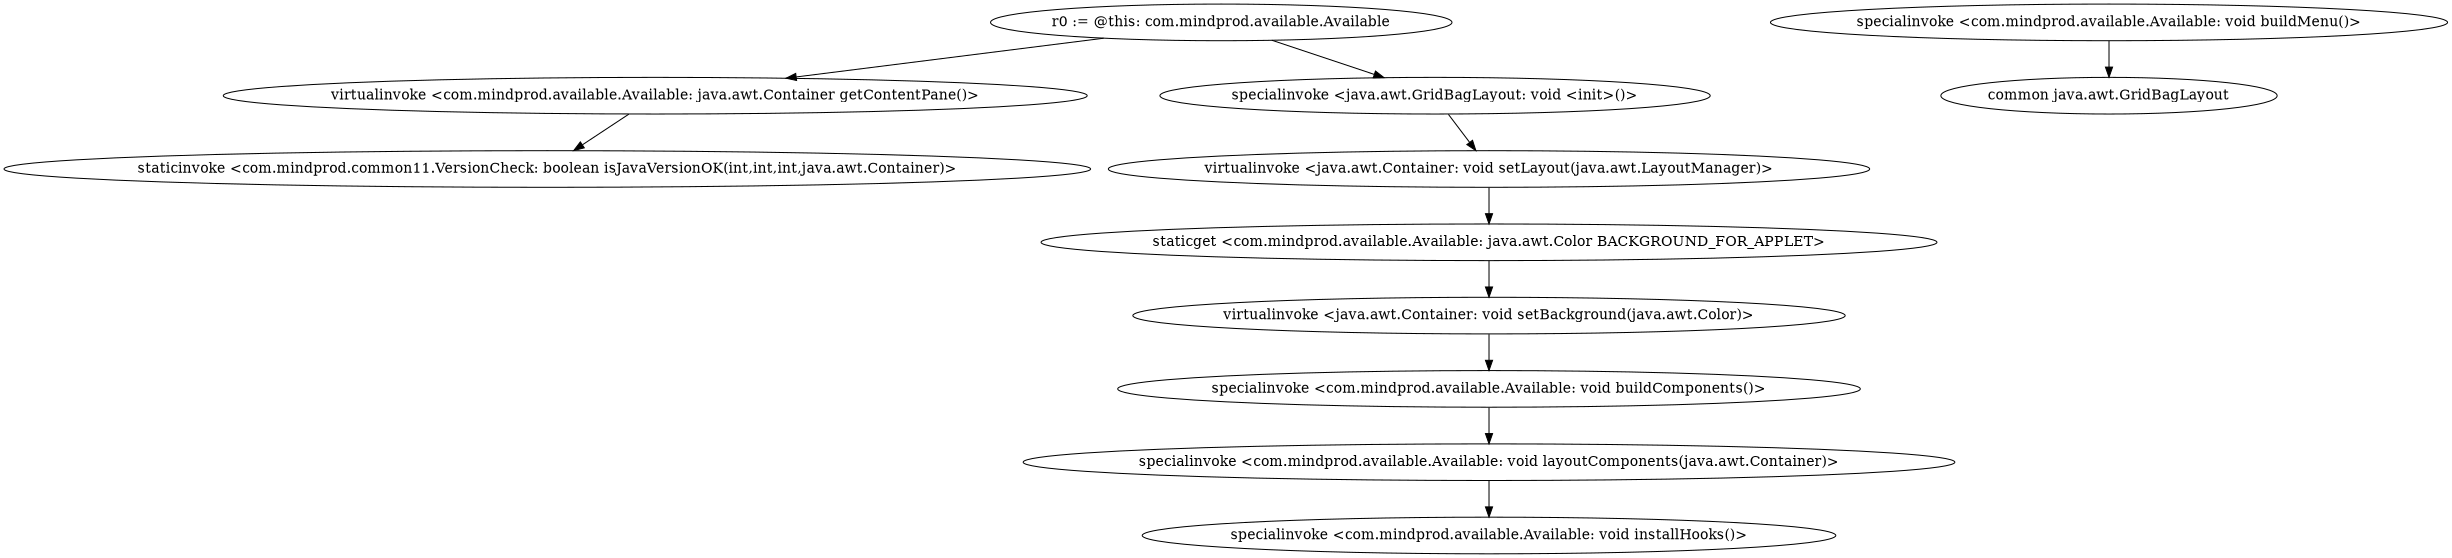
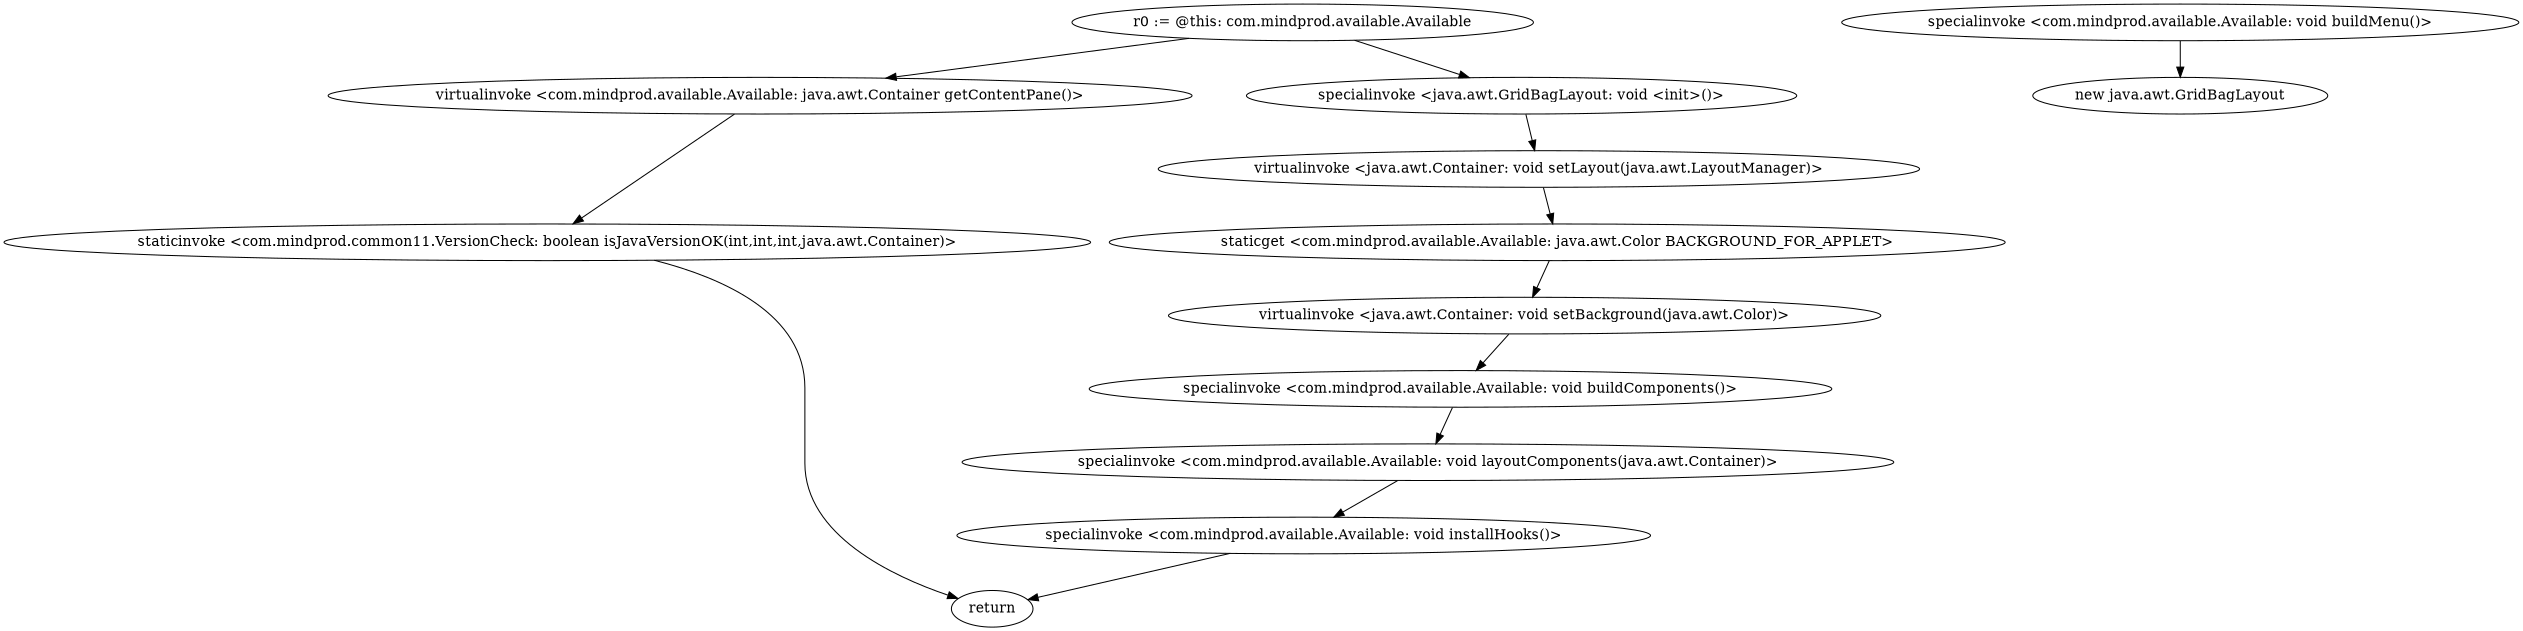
node "common java.awt.GridBagLayout": label "common java.awt.GridBagLayout" -> "new java.awt.GridBagLayout"
node "return": added
